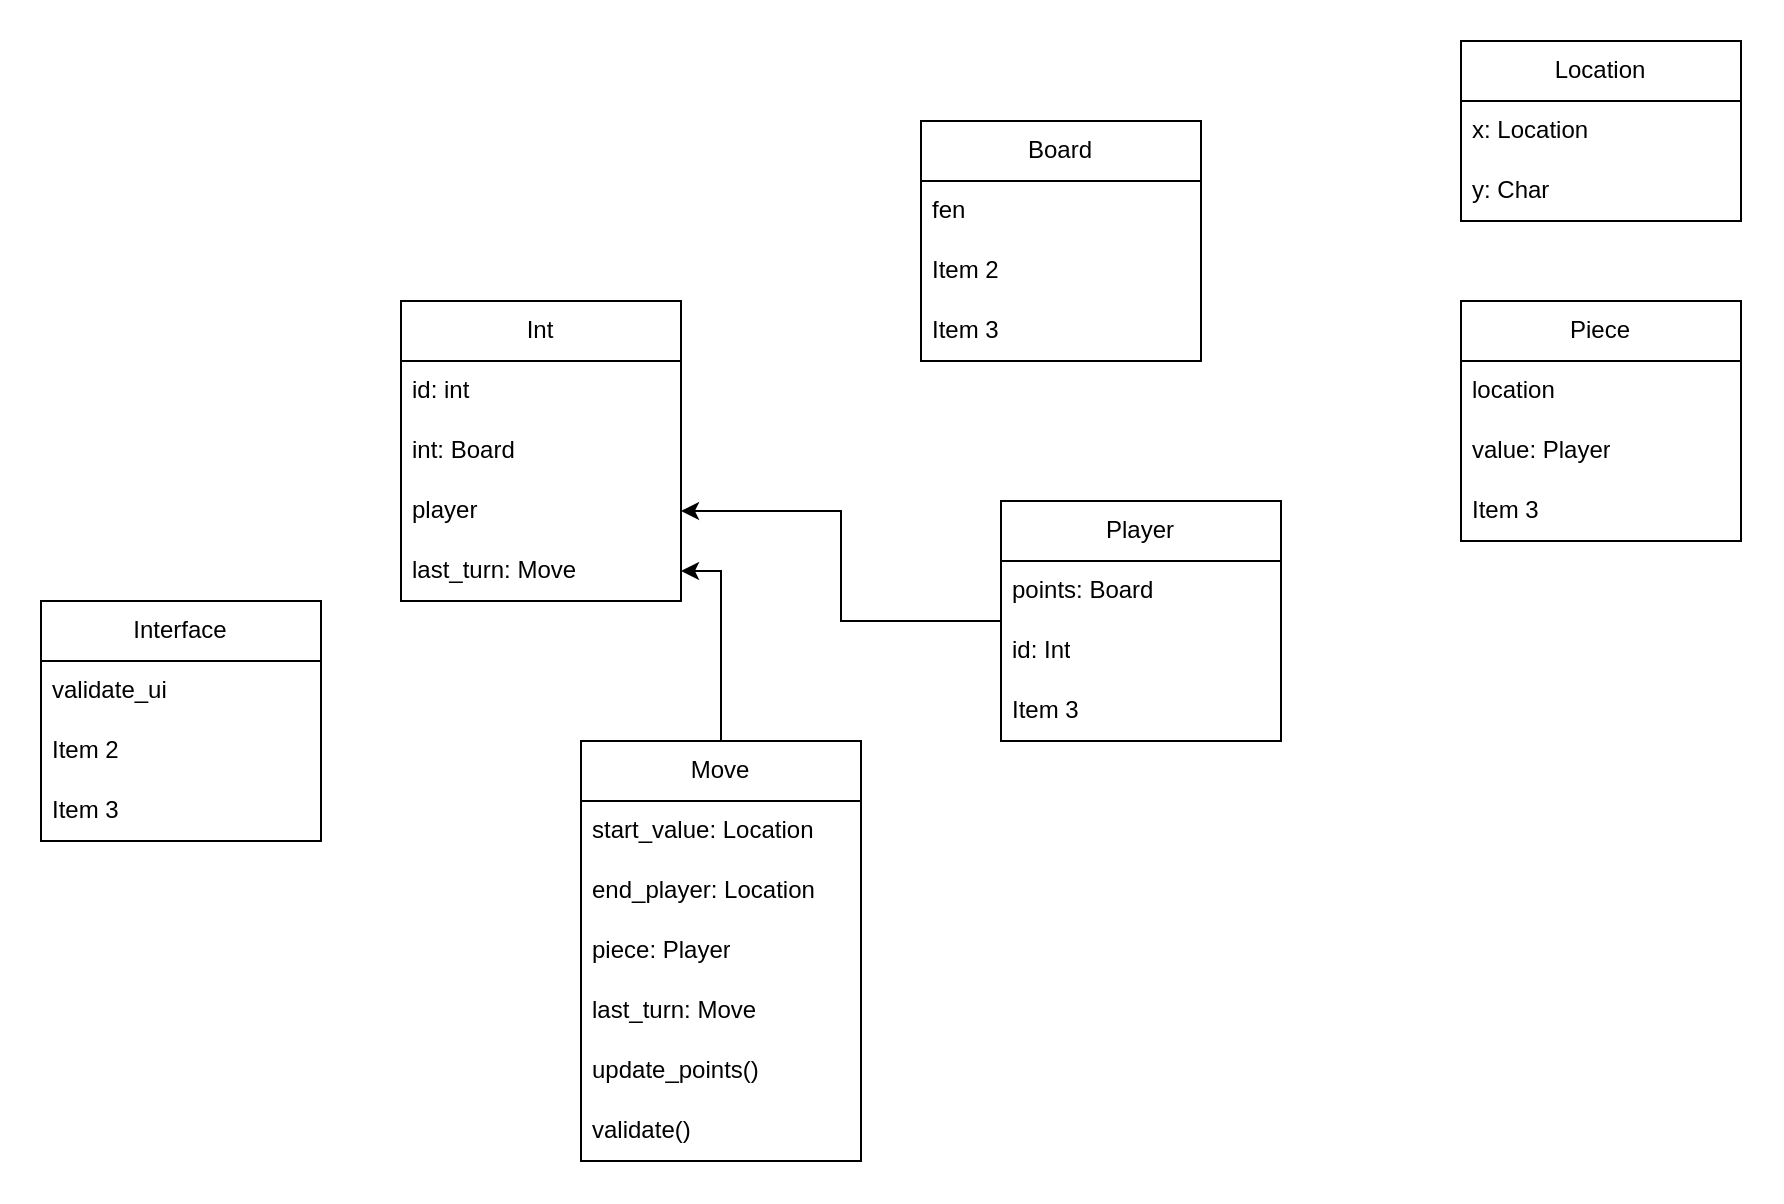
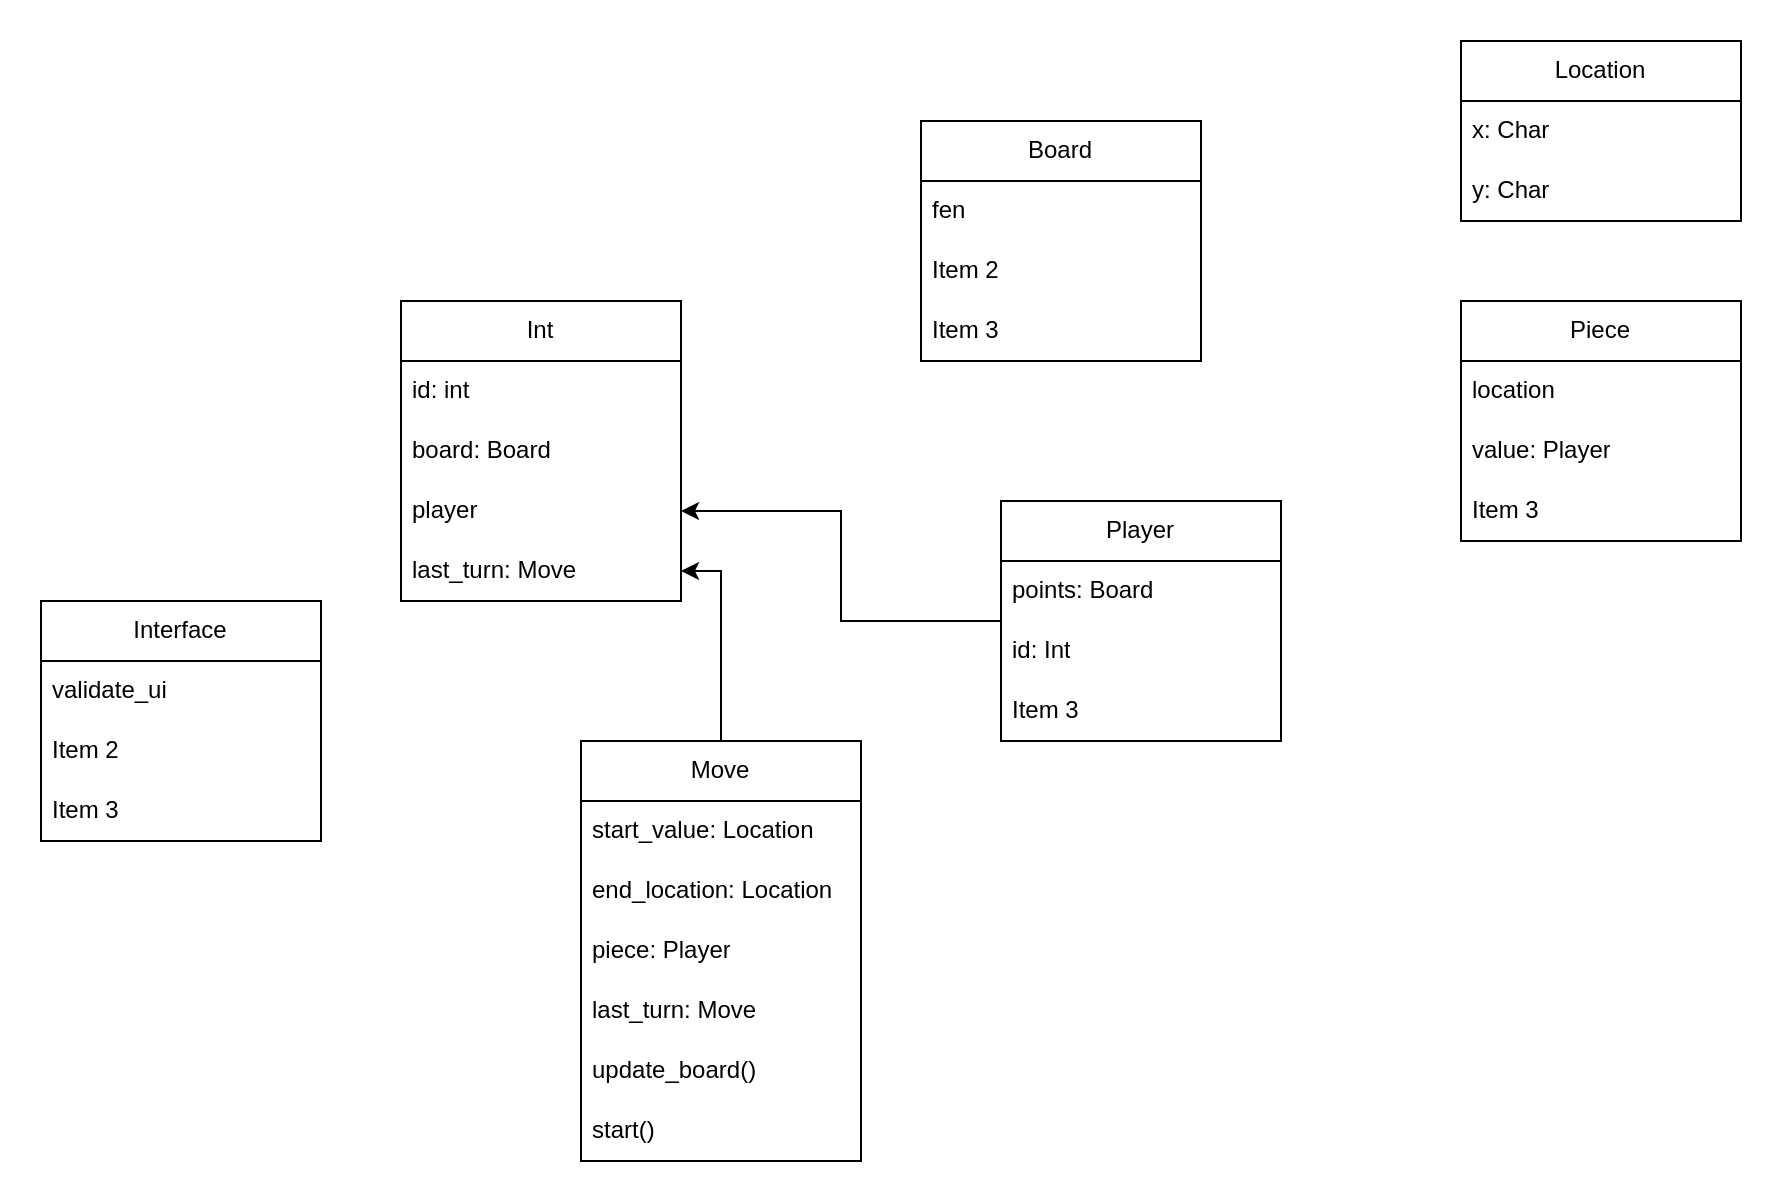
node "x: Location": label "x: Location" -> "x: Char"
node "int: Board": label "int: Board" -> "board: Board"
node "end_player: Location": label "end_player: Location" -> "end_location: Location"
node "update_points()": label "update_points()" -> "update_board()"
node "validate()": label "validate()" -> "start()"
